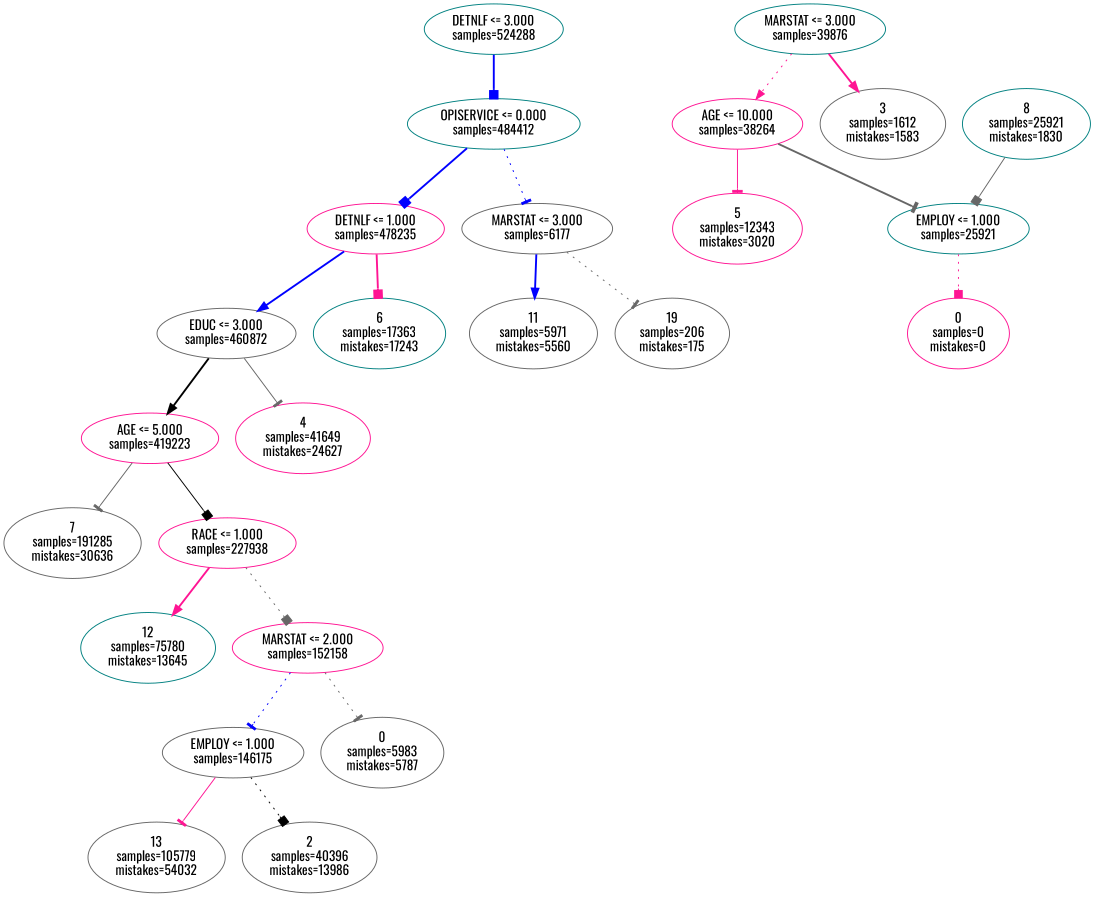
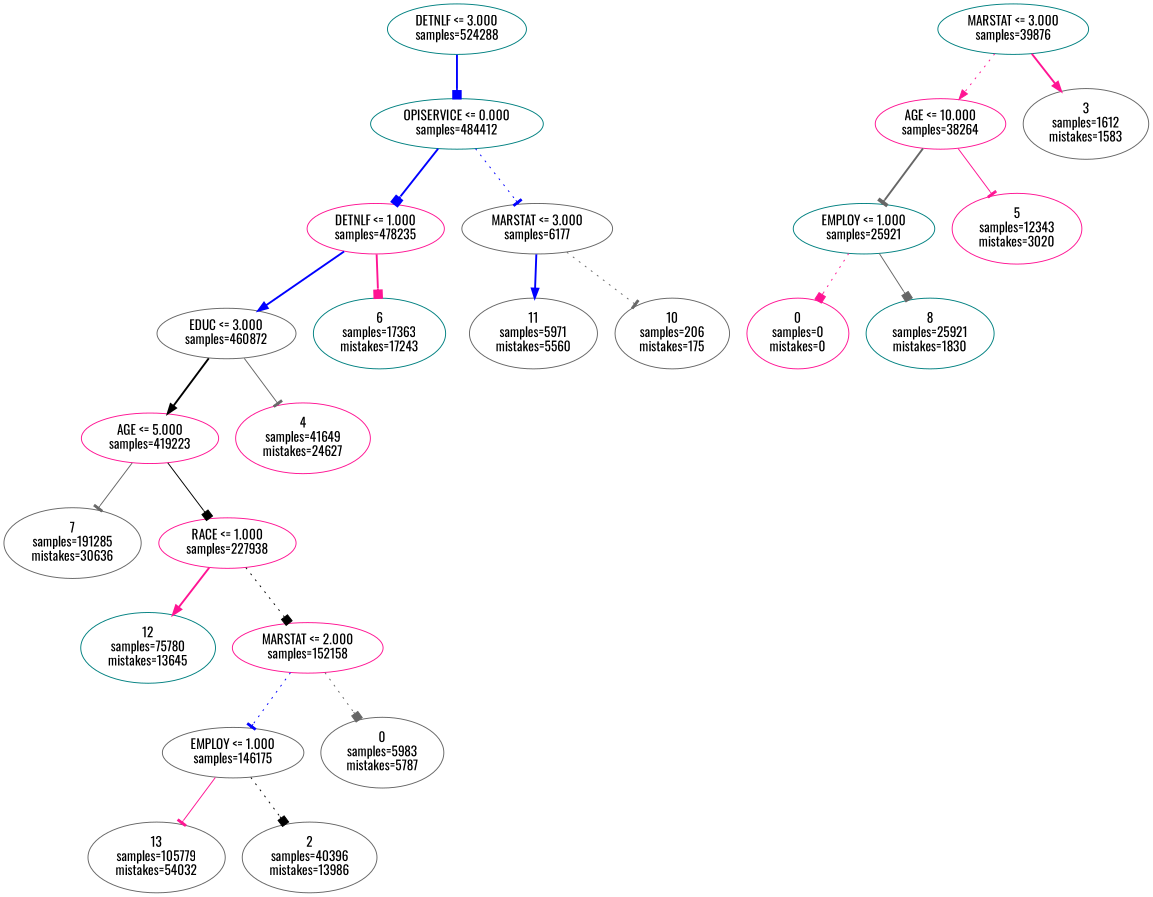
edge "8 samples=25921 mistakes=1830" -> "EMPLOY <= 1.000 samples=25921": reversed
node "19 samples=206 mistakes=175": label "19 samples=206 mistakes=175" -> "10 samples=206 mistakes=175"
edge "RACE <= 1.000 samples=227938" -> "MARSTAT <= 2.000 samples=152158": color gray40 -> black
edge "MARSTAT <= 2.000 samples=152158" -> "0 samples=5983 mistakes=5787": arrowhead tee -> box
